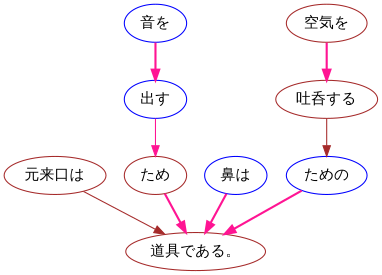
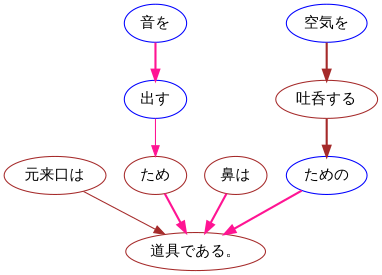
node "空気を": color brown -> blue
edge "空気を" -> "吐呑する": color deeppink -> brown
edge "吐呑する" -> "ための": style solid -> bold
node "鼻は": color blue -> brown
